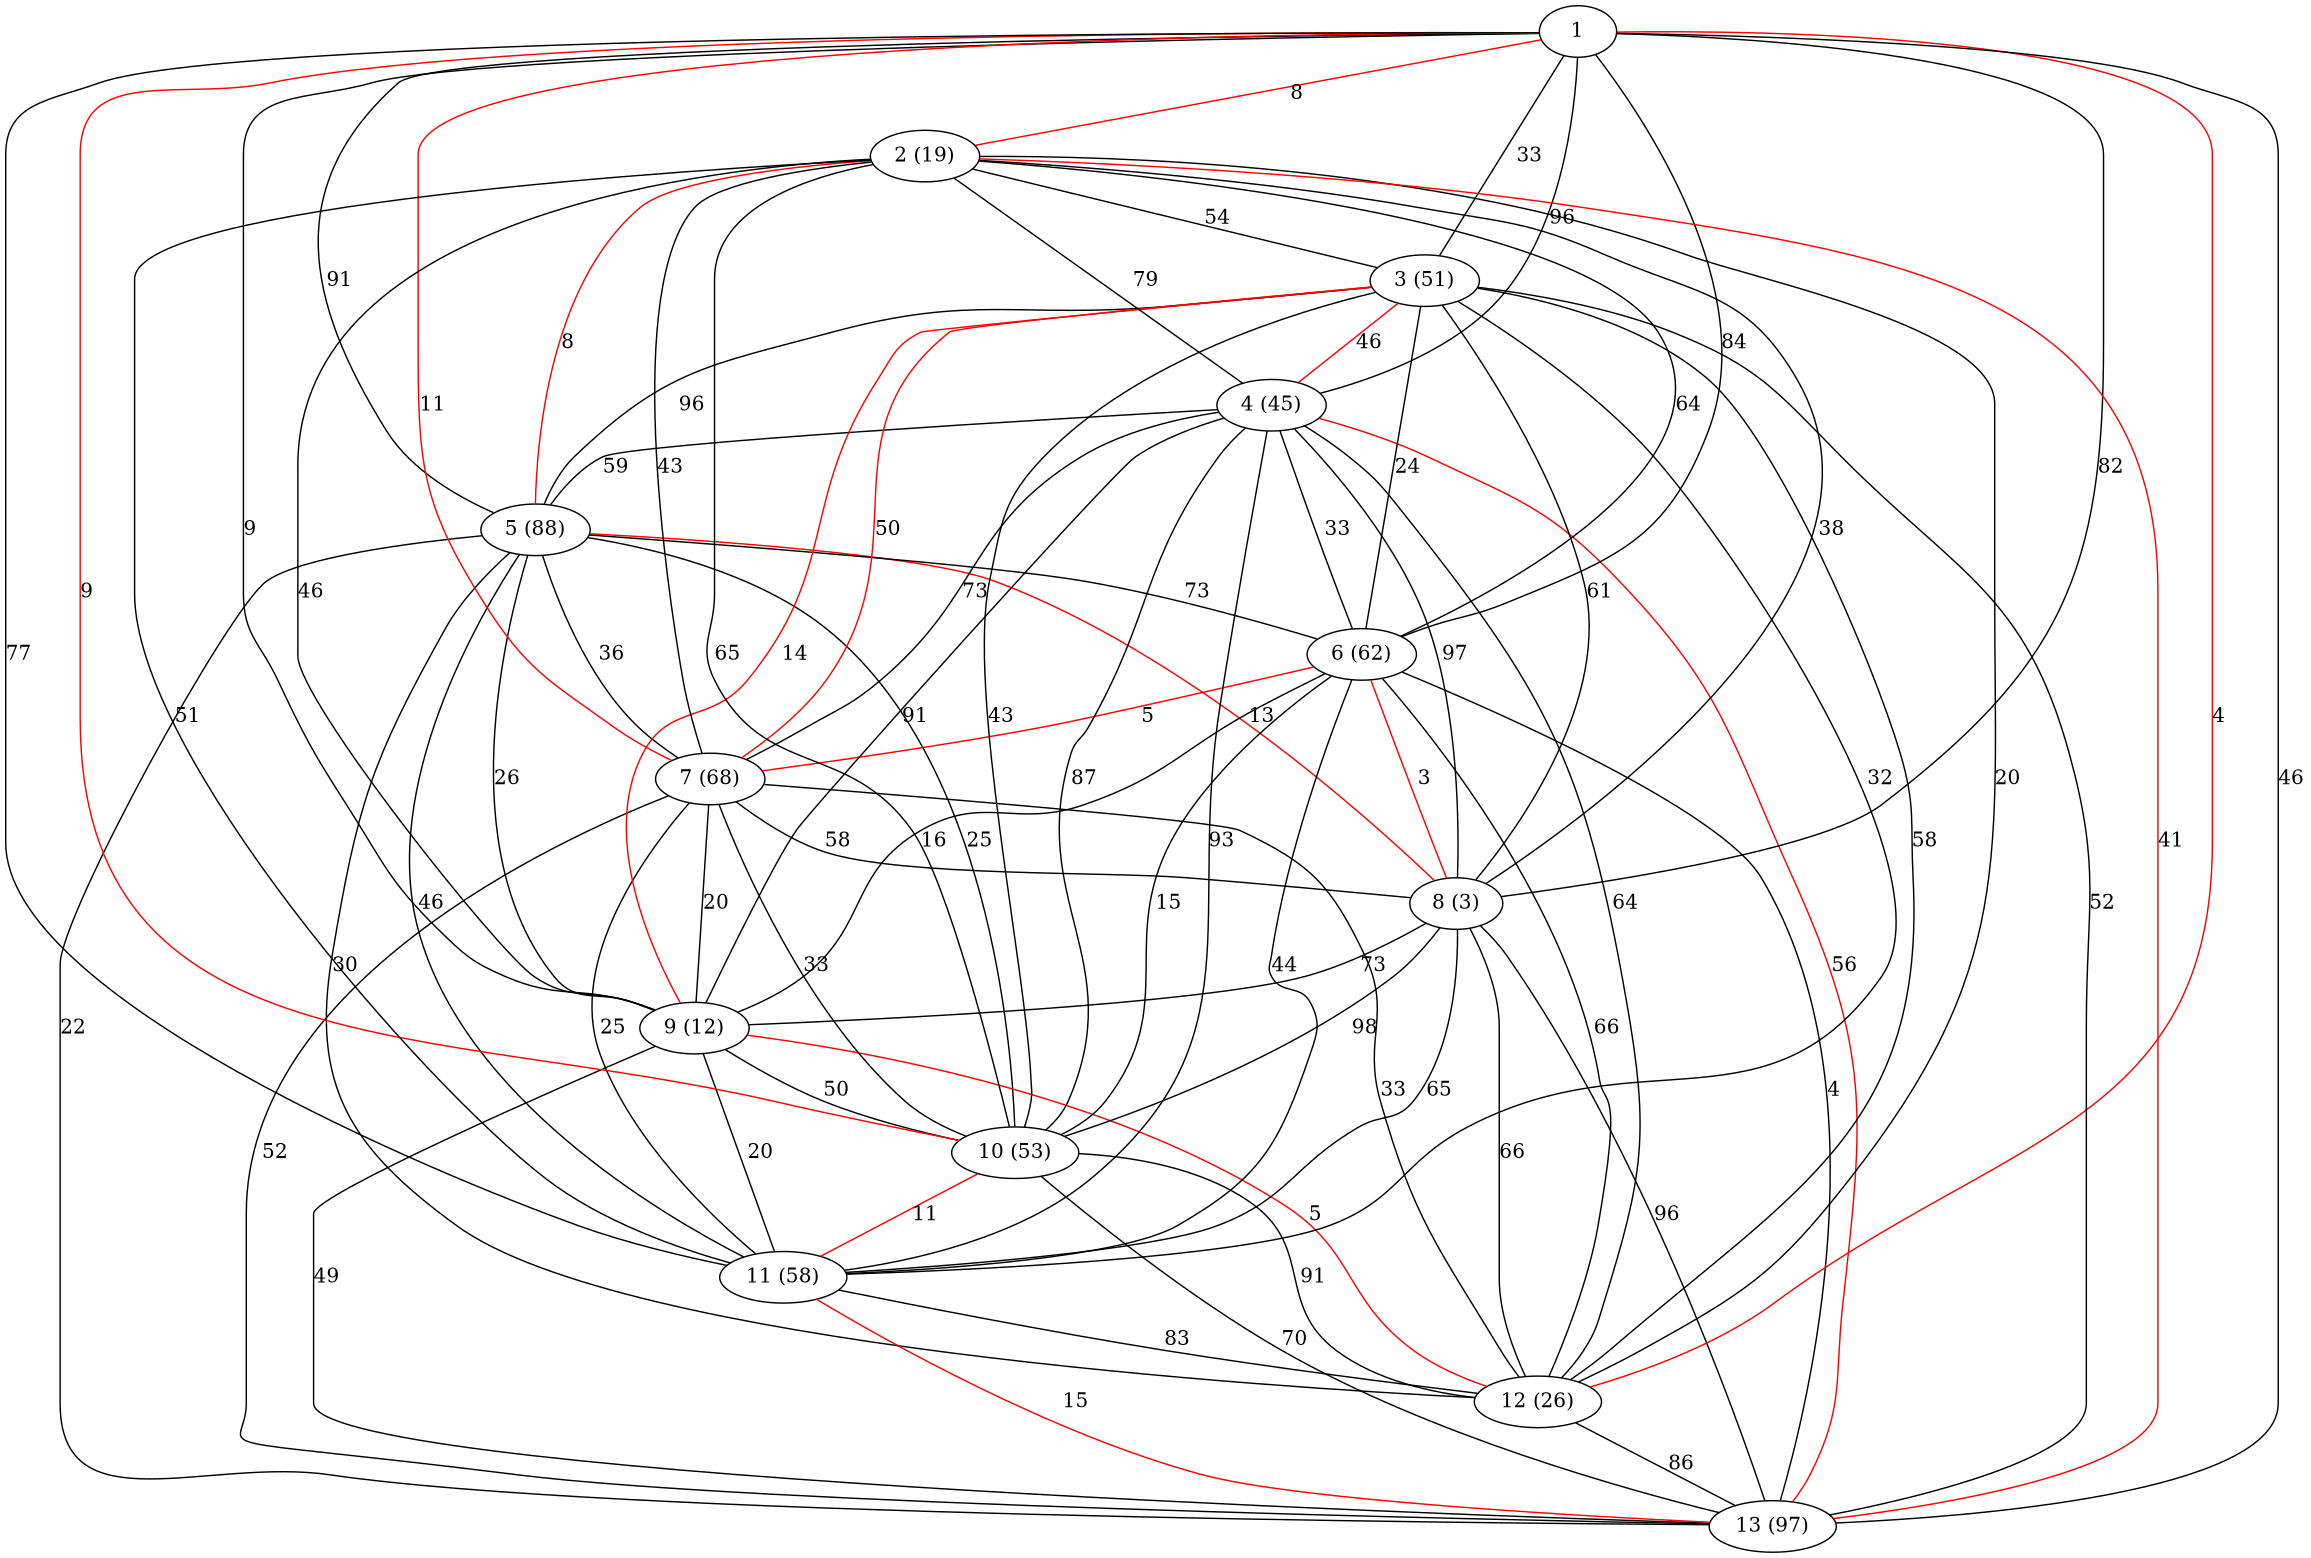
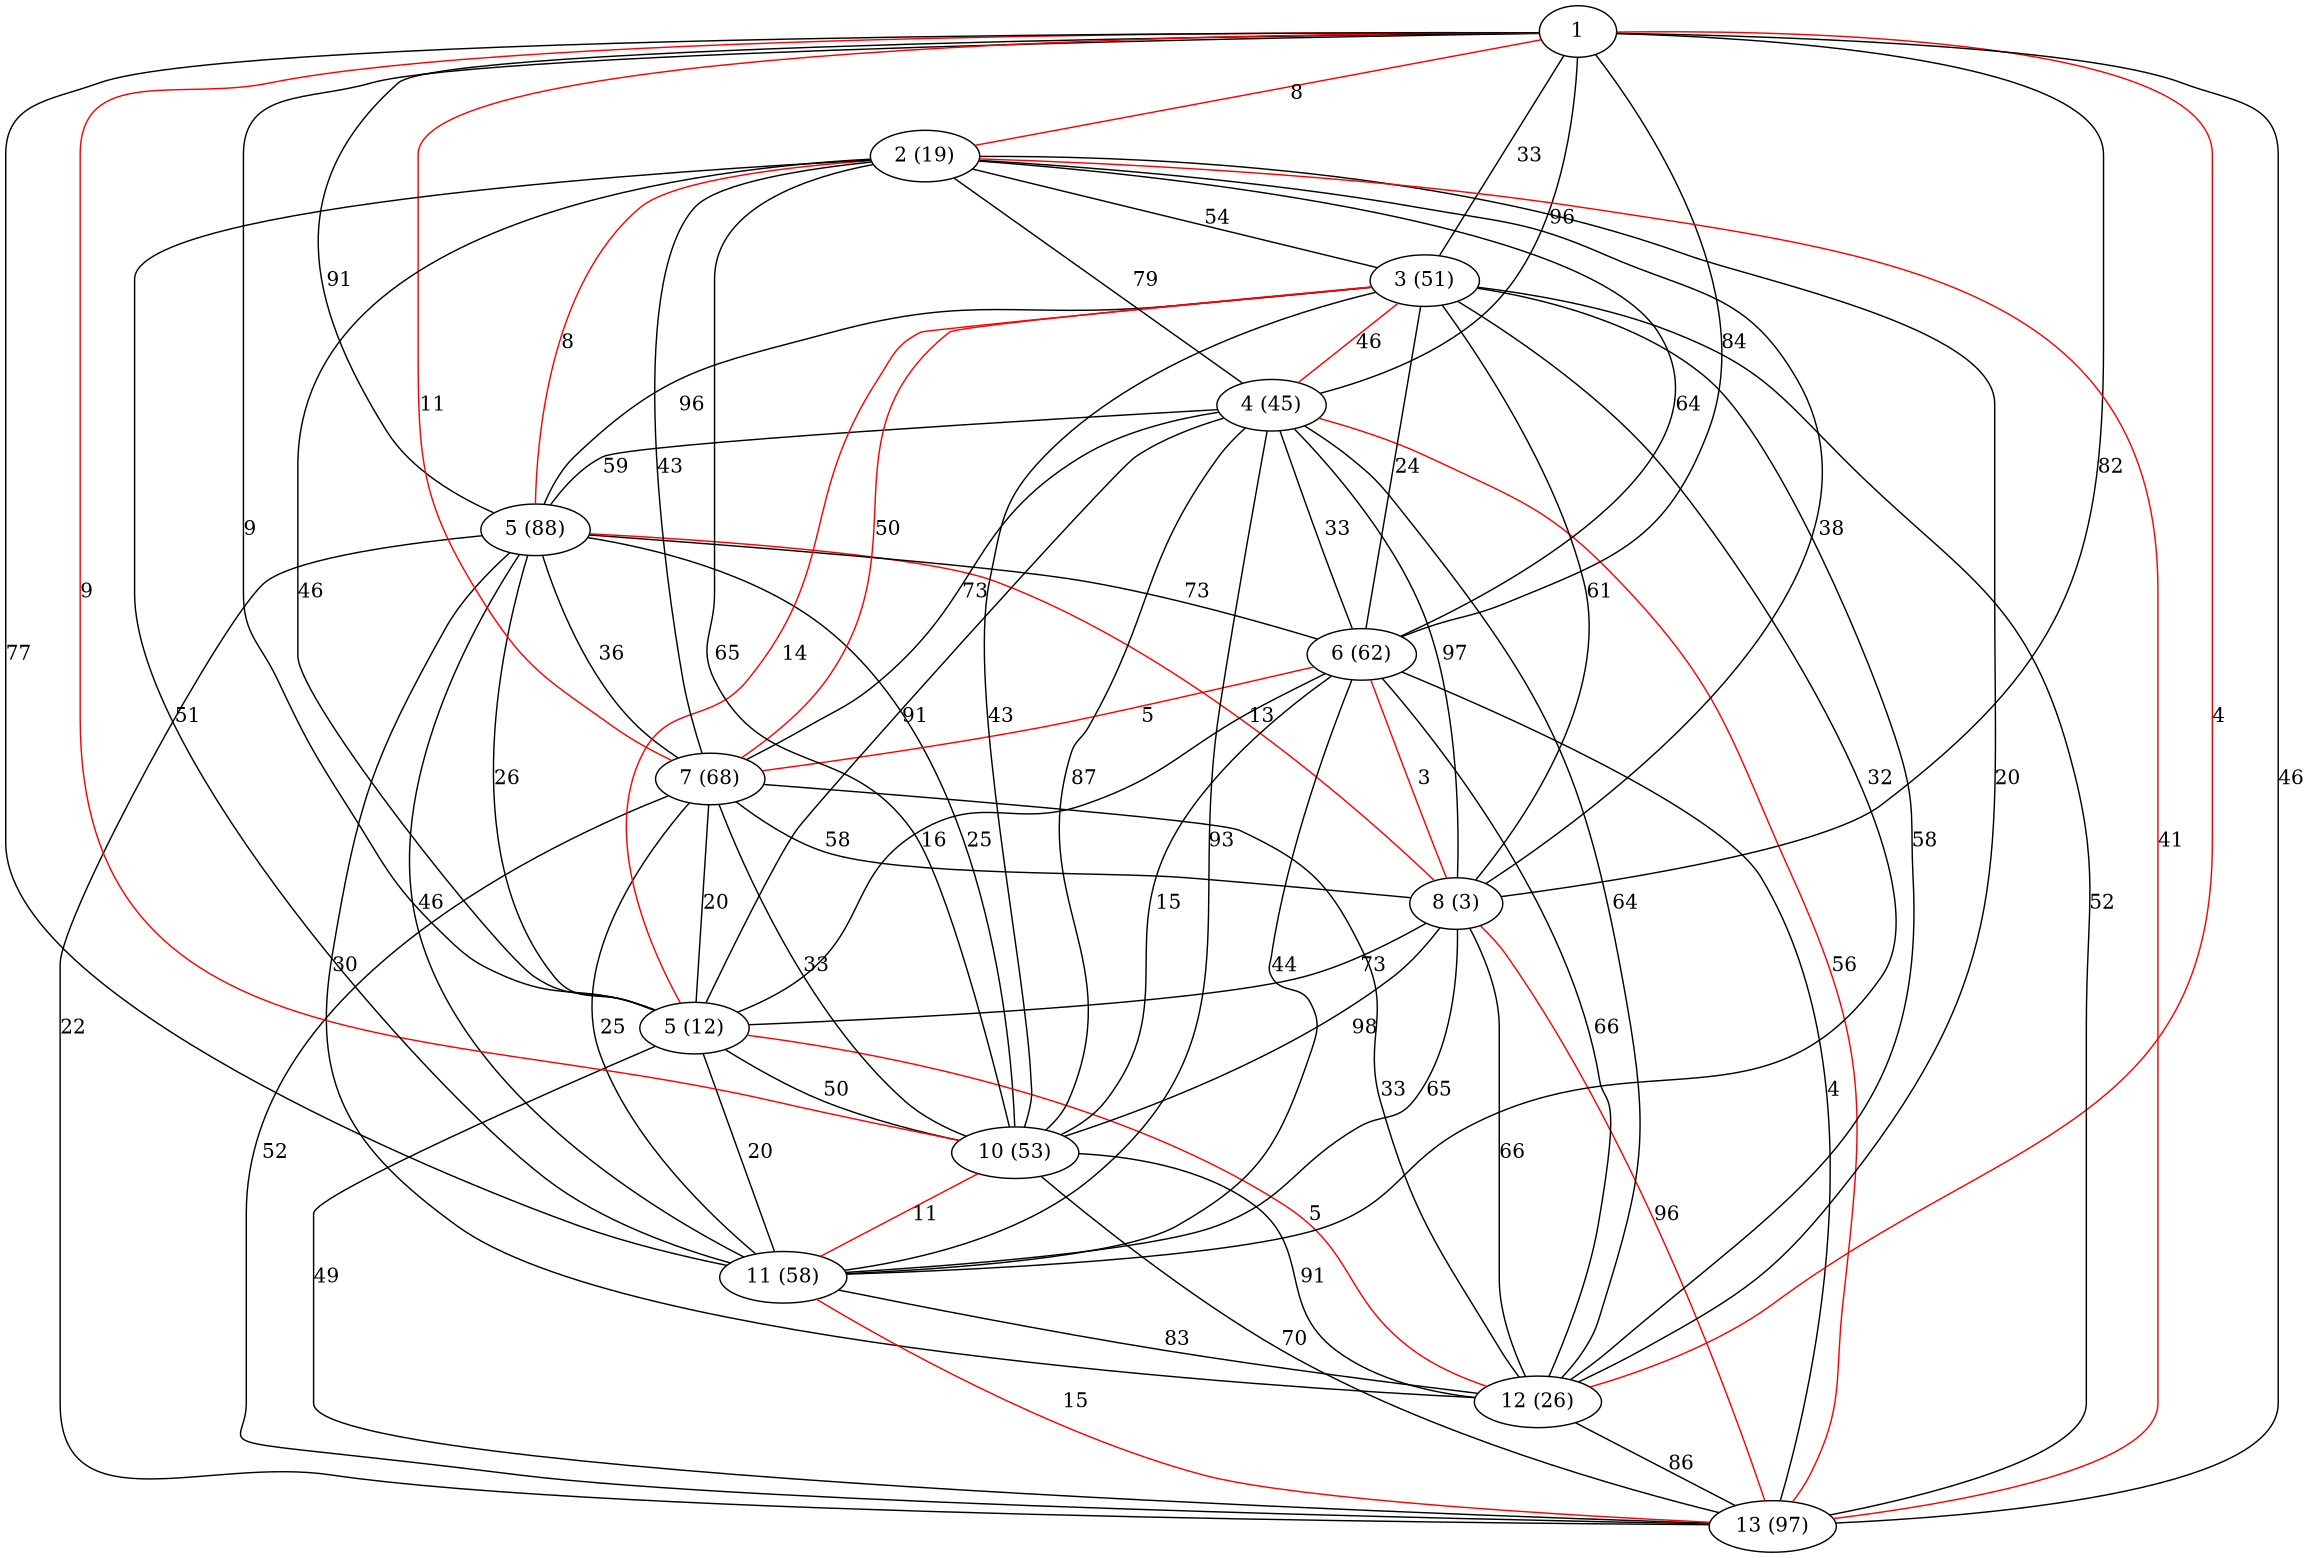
node "9 (12)": label "9 (12)" -> "5 (12)"
edge "8 (3)" -- "13 (97)": color black -> red
